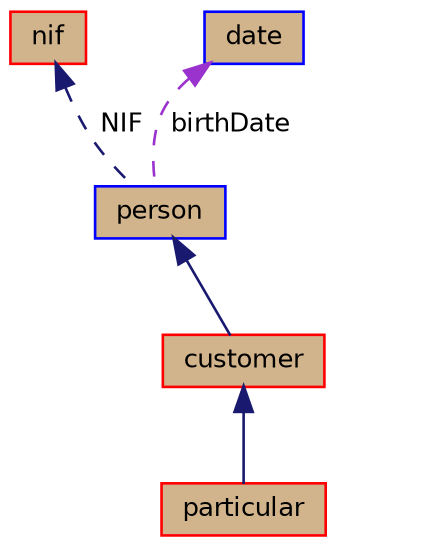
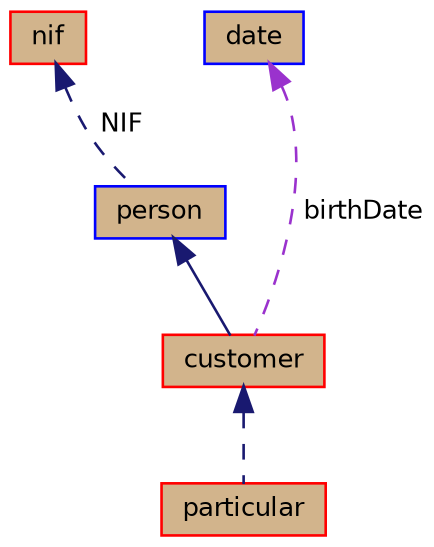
edge "person" -> "date": now "customer" -> "date"
edge "particular" -> "customer": style solid -> dashed
